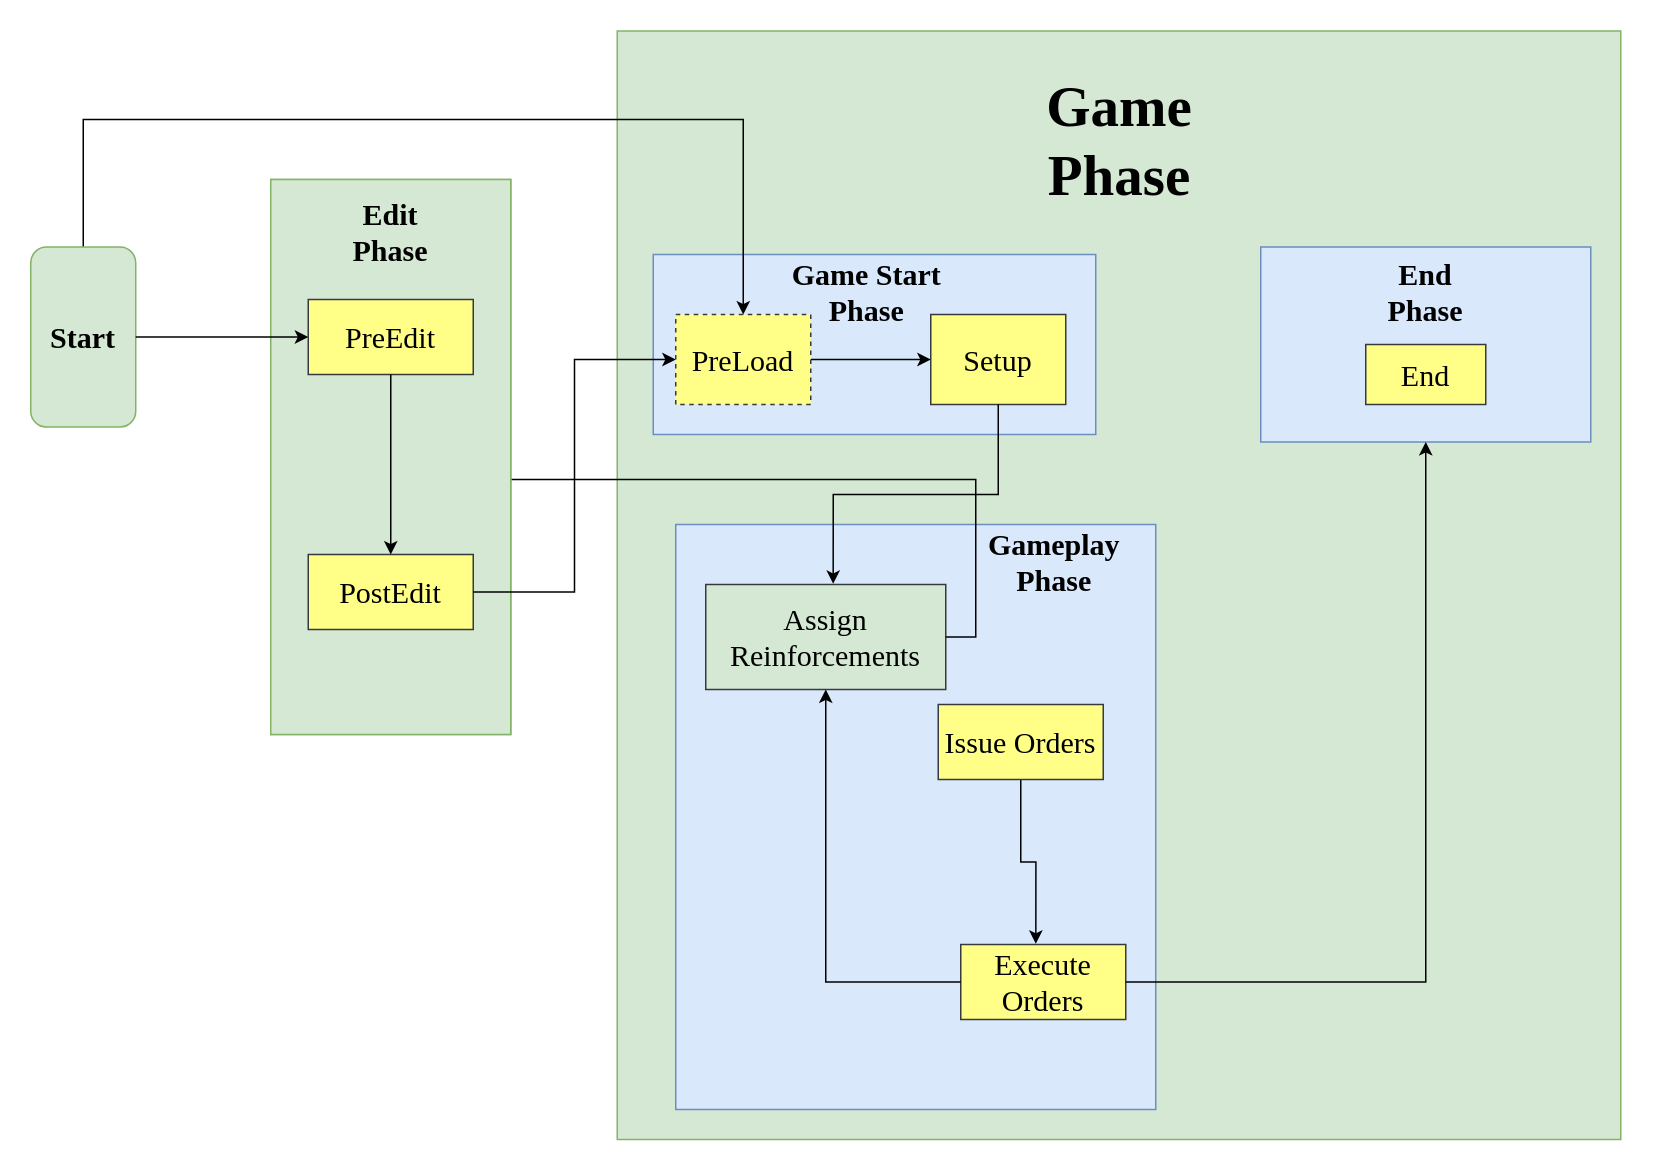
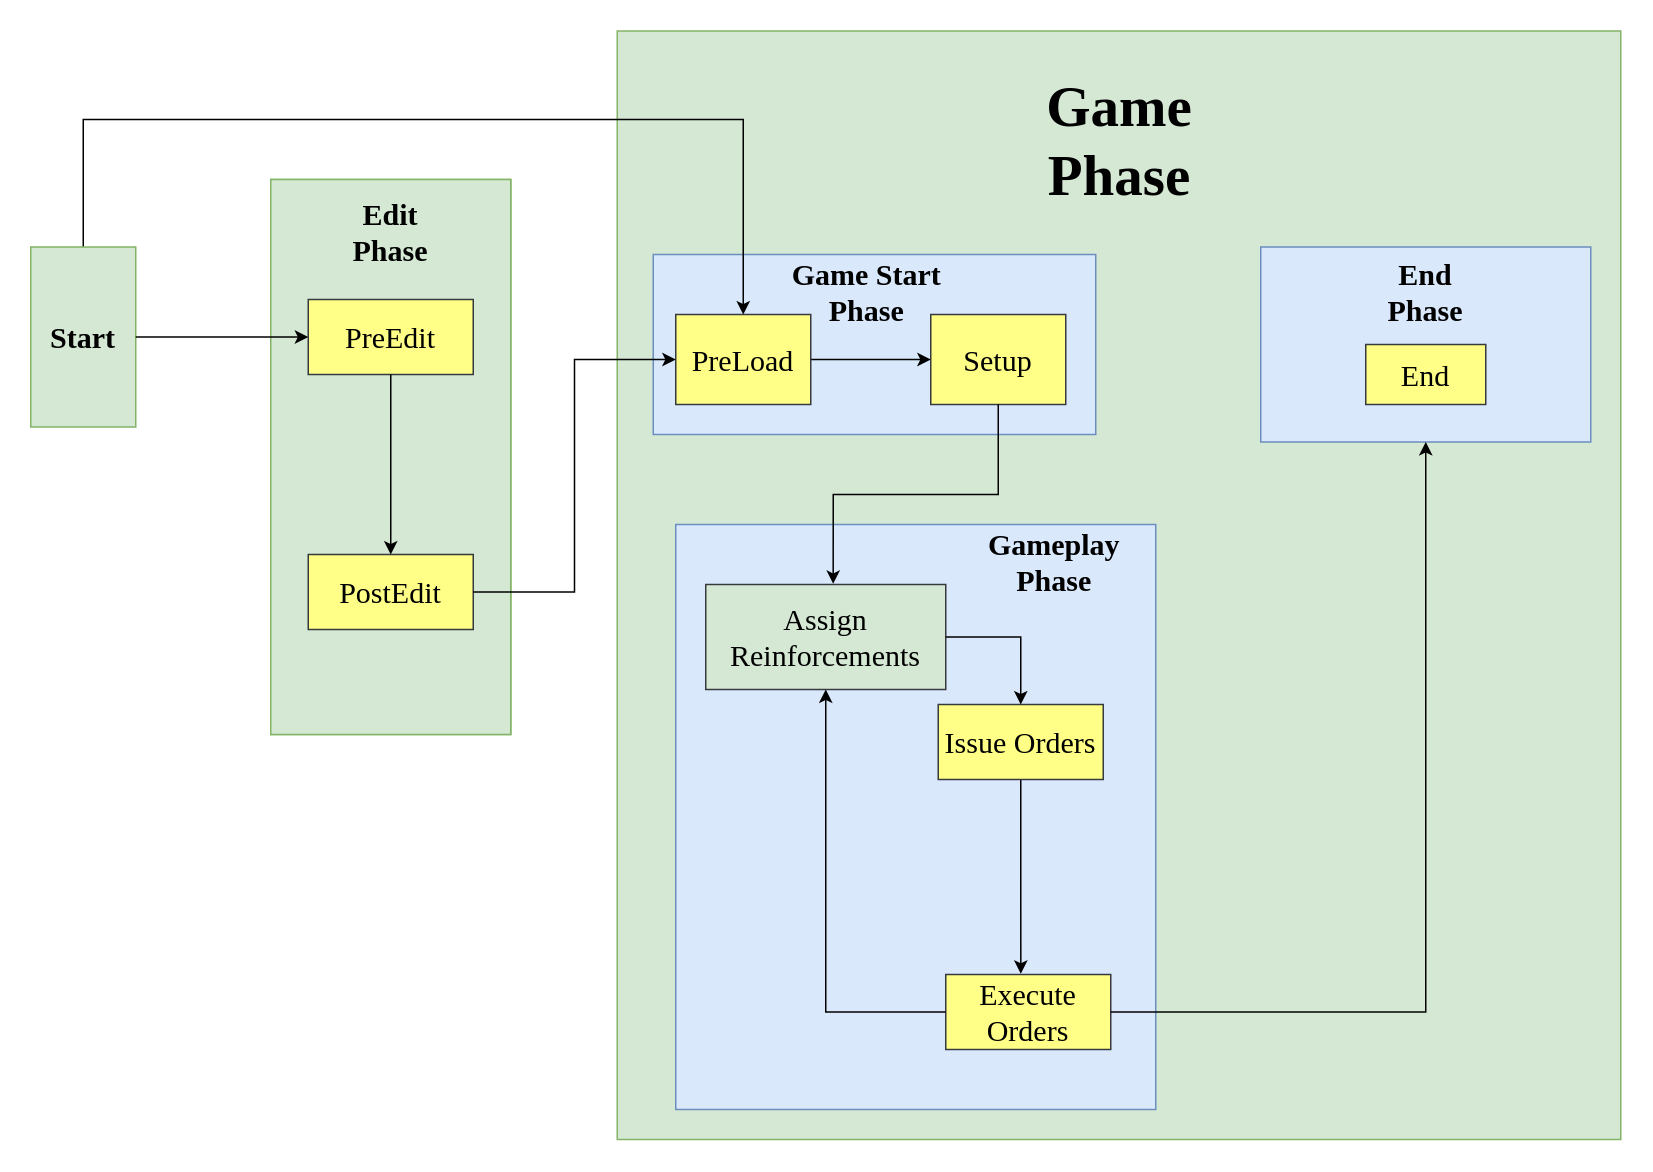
node "Start": shape rounded rectangle -> rectangle
node "PreLoad": style dashed -> solid
edge "Assign Reinforcements" -> "PreEdit": now "Assign Reinforcements" -> "Issue Orders"
node "Execute Orders": moved (1043, 982) -> (1028, 1012)
